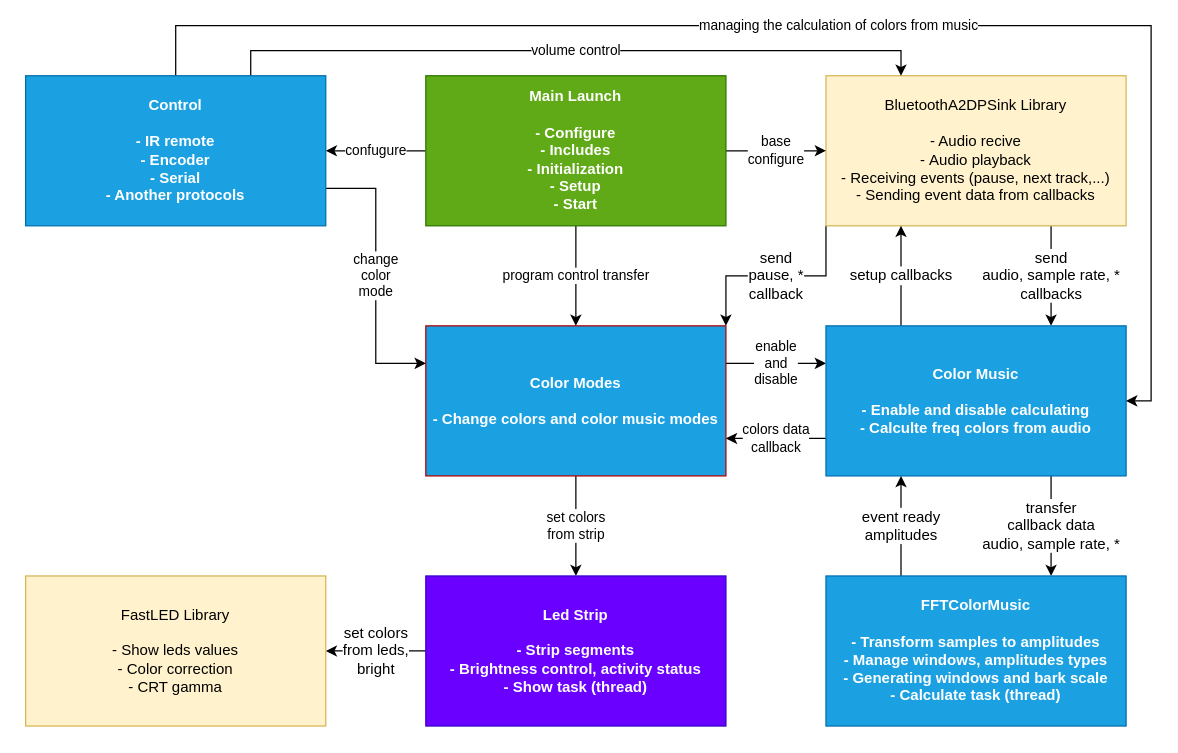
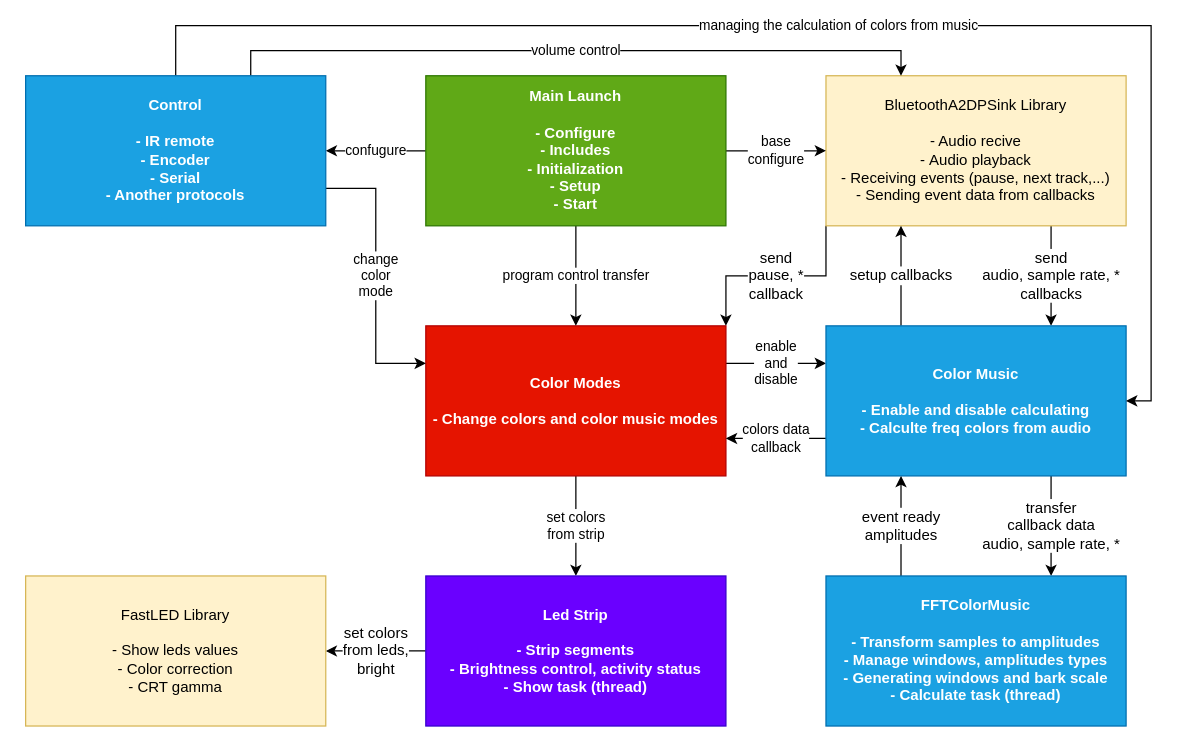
node "Color Modes - Change colors and color music modes": fillcolor #1ba1e2 -> #e51400
